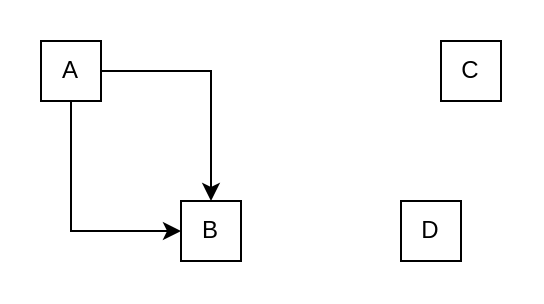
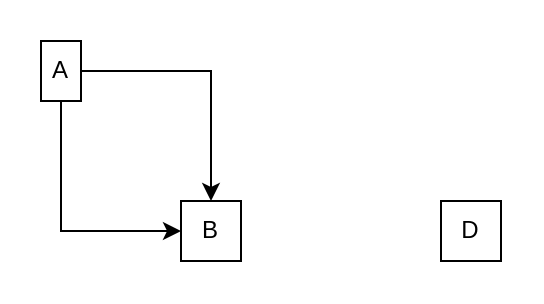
node "A": size 60x60 -> 40x60
node "C": removed
node "D": moved (431, 231) -> (471, 231)
